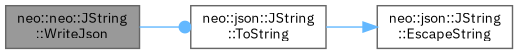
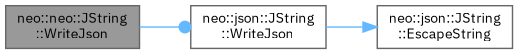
node "neo::json::JString ::ToString": label "neo::json::JString ::ToString" -> "neo::json::JString ::WriteJson"
